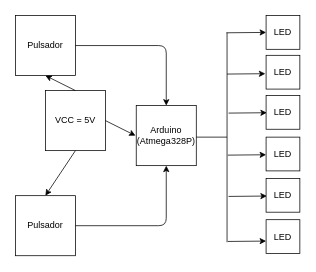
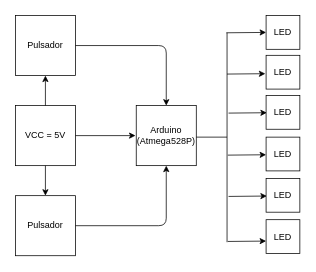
node "VCC = 5V": moved (75, 120) -> (45, 135)
node "Arduino (Atmega328P)": label "Arduino (Atmega328P)" -> "Arduino (Atmega528P)"
